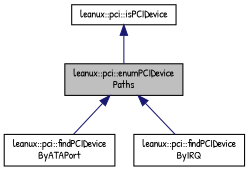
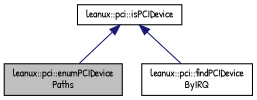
edge "leanux::pci::findPCIDevice ByIRQ" -> "leanux::pci::enumPCIDevice Paths": now "leanux::pci::findPCIDevice ByIRQ" -> "leanux::pci::isPCIDevice"
node "leanux::pci::findPCIDevice ByATAPort": removed
